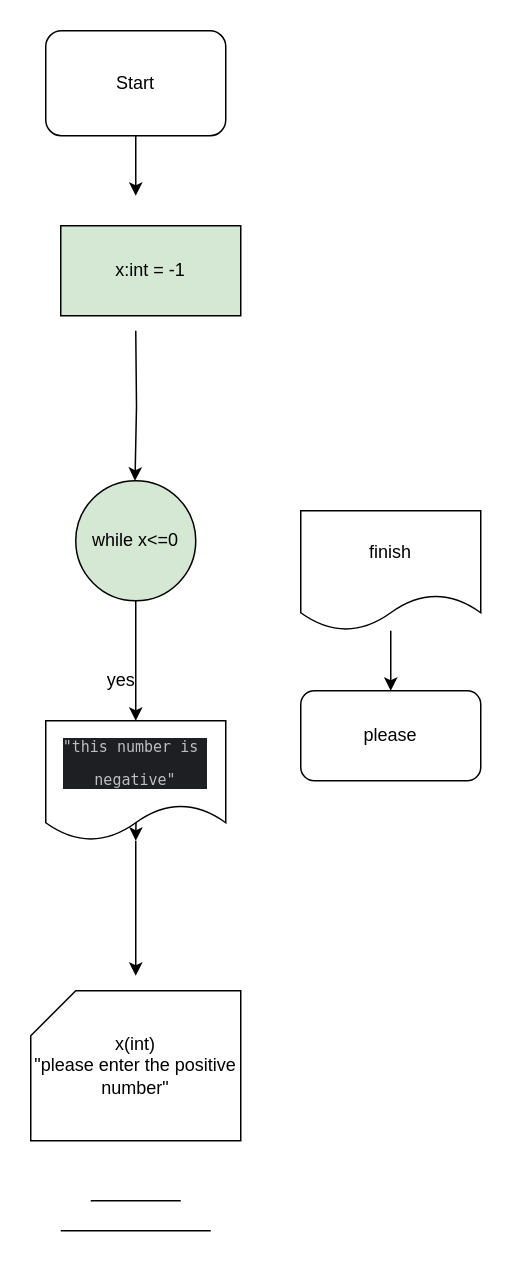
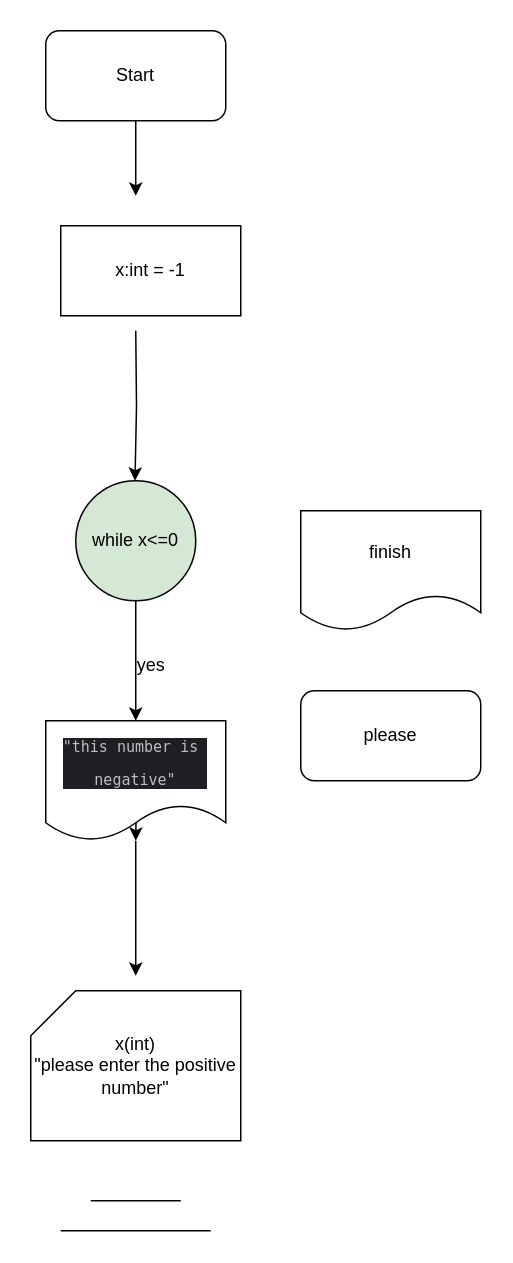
node "Start": size 180x105 -> 180x90
node "x:int = -1": fillcolor #d5e8d4 -> #ffffff
edge "finish" -> "please": removed
node "yes": moved (121, 680) -> (151, 665)
